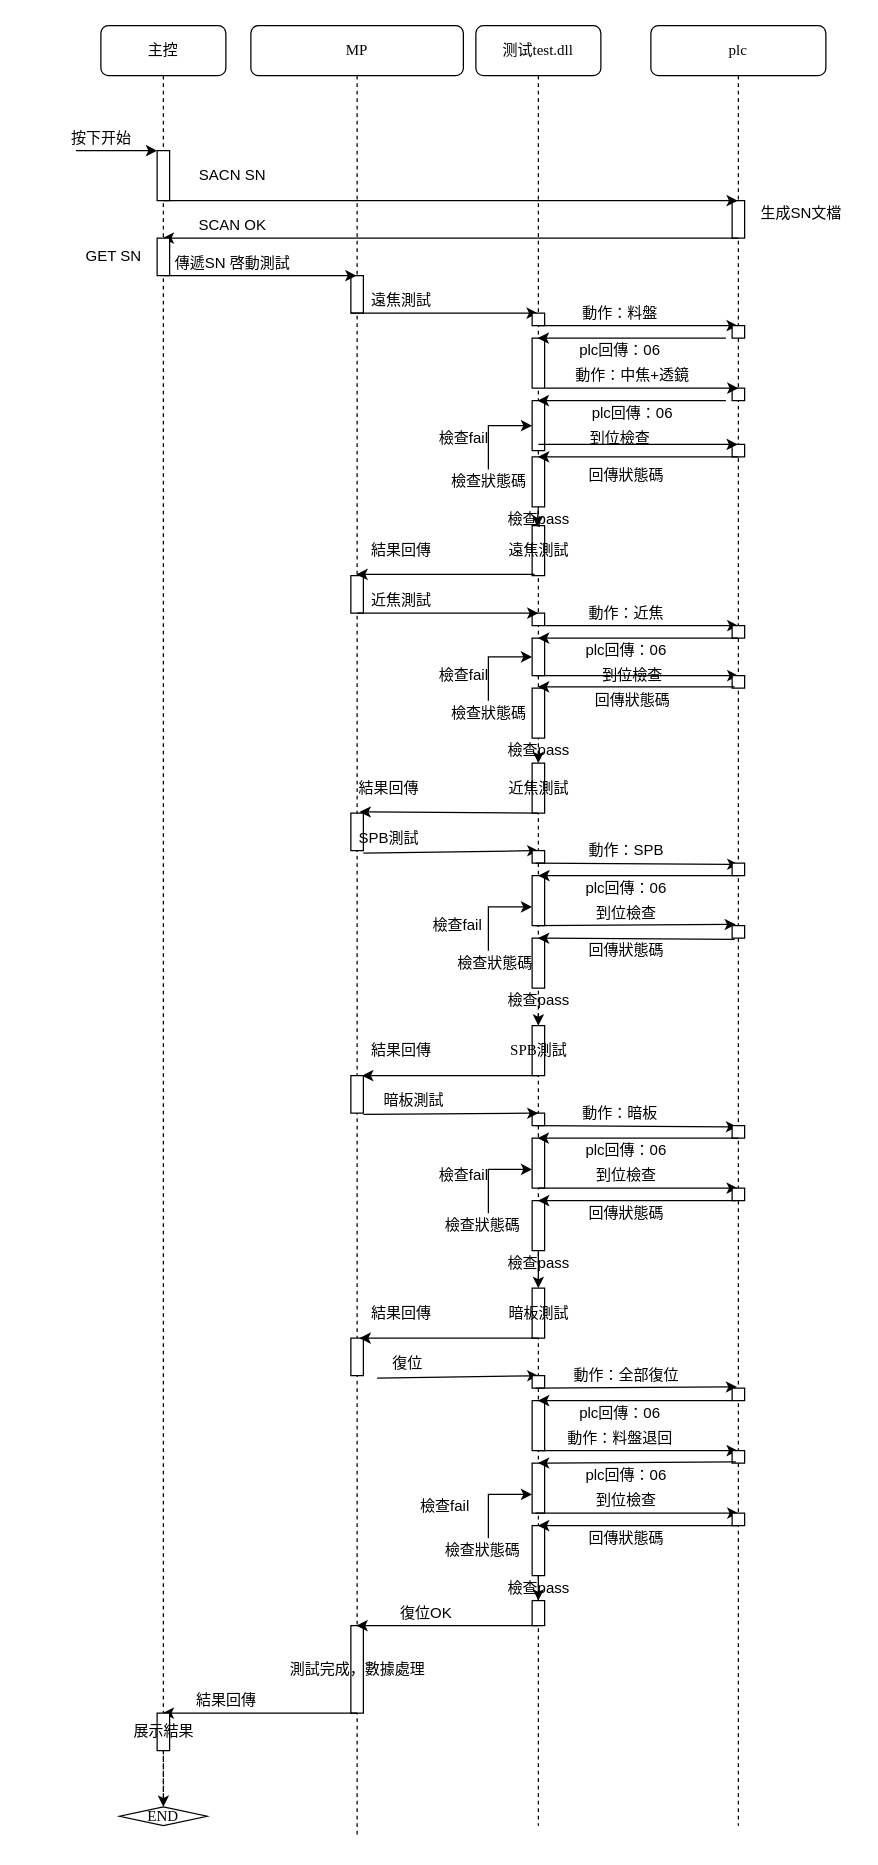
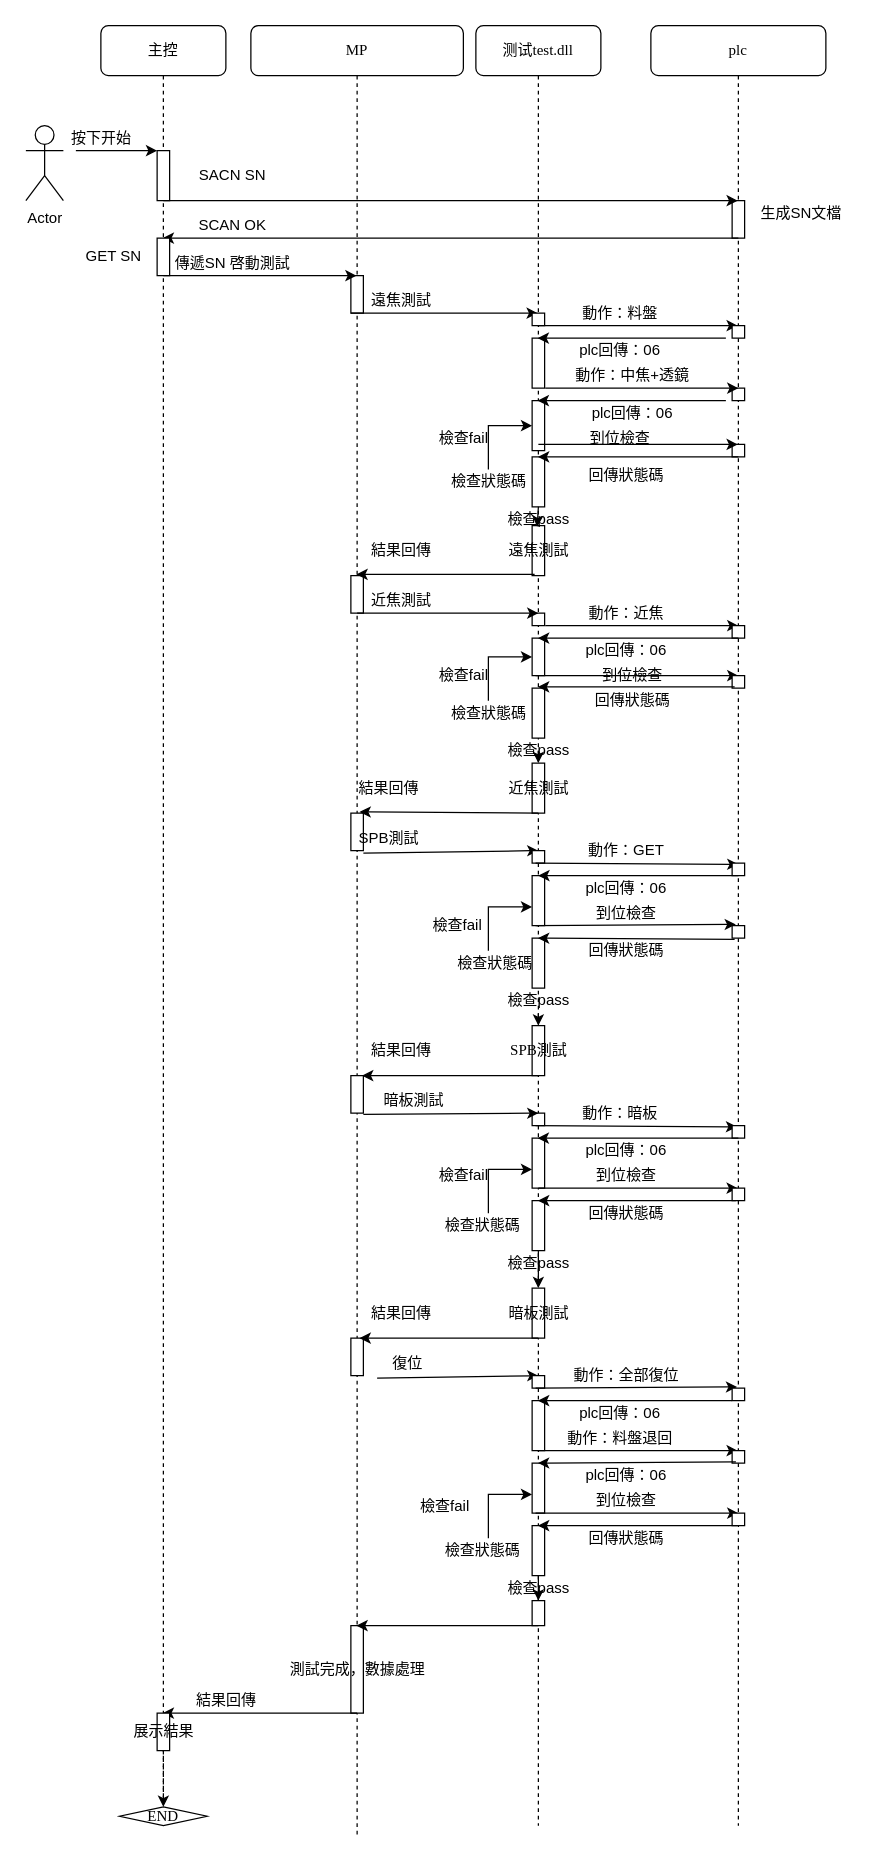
node "Actor": added
node "動作：SPB": label "動作：SPB" -> "動作：GET"
node "復位OK": removed
